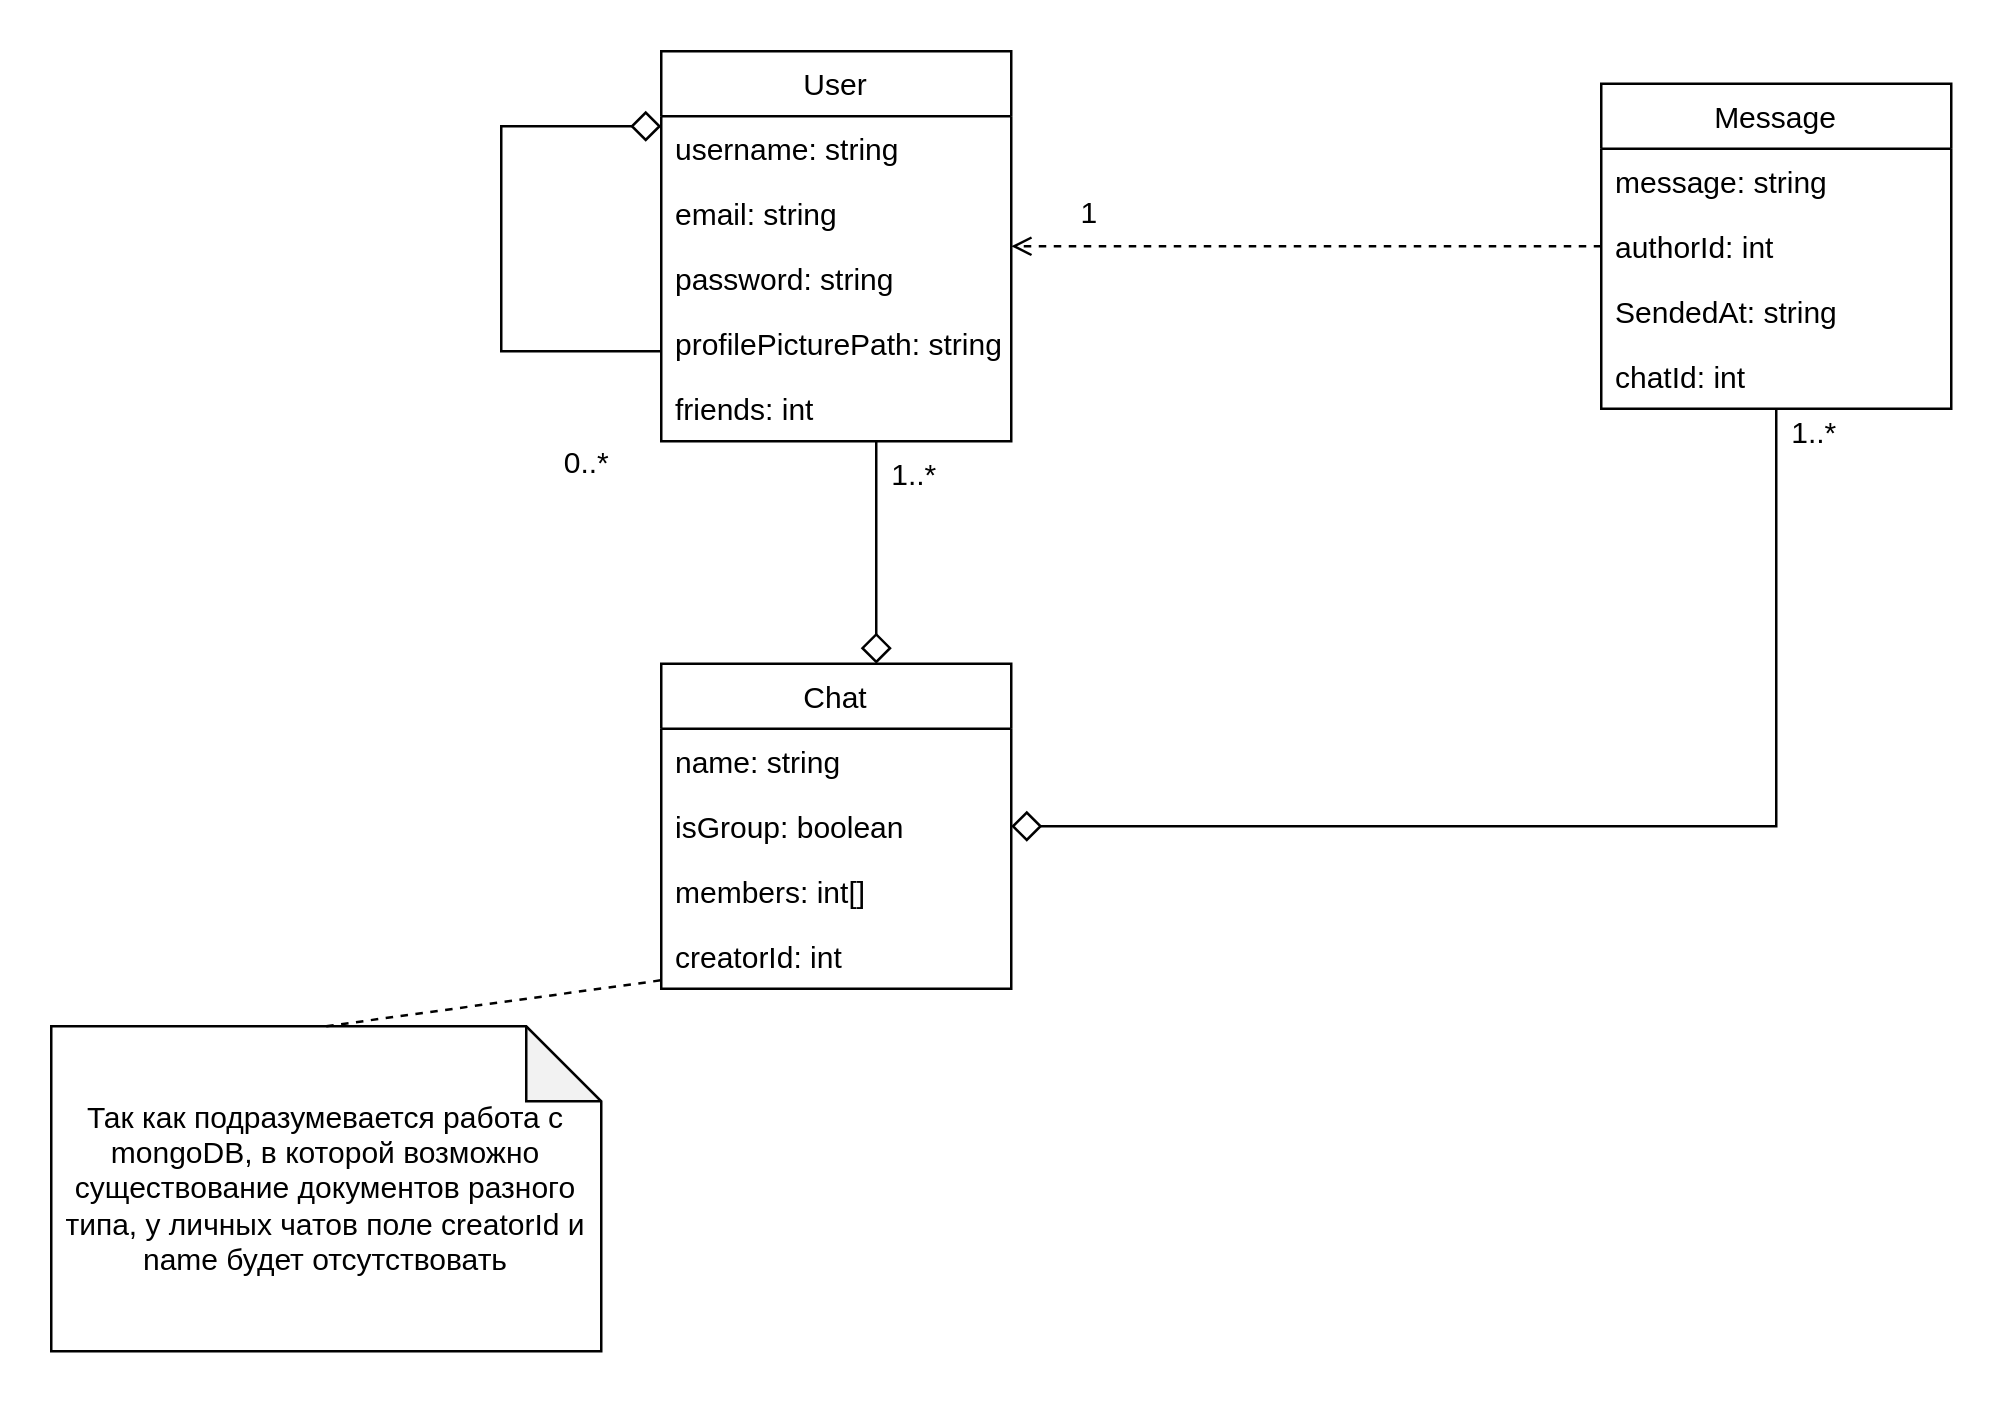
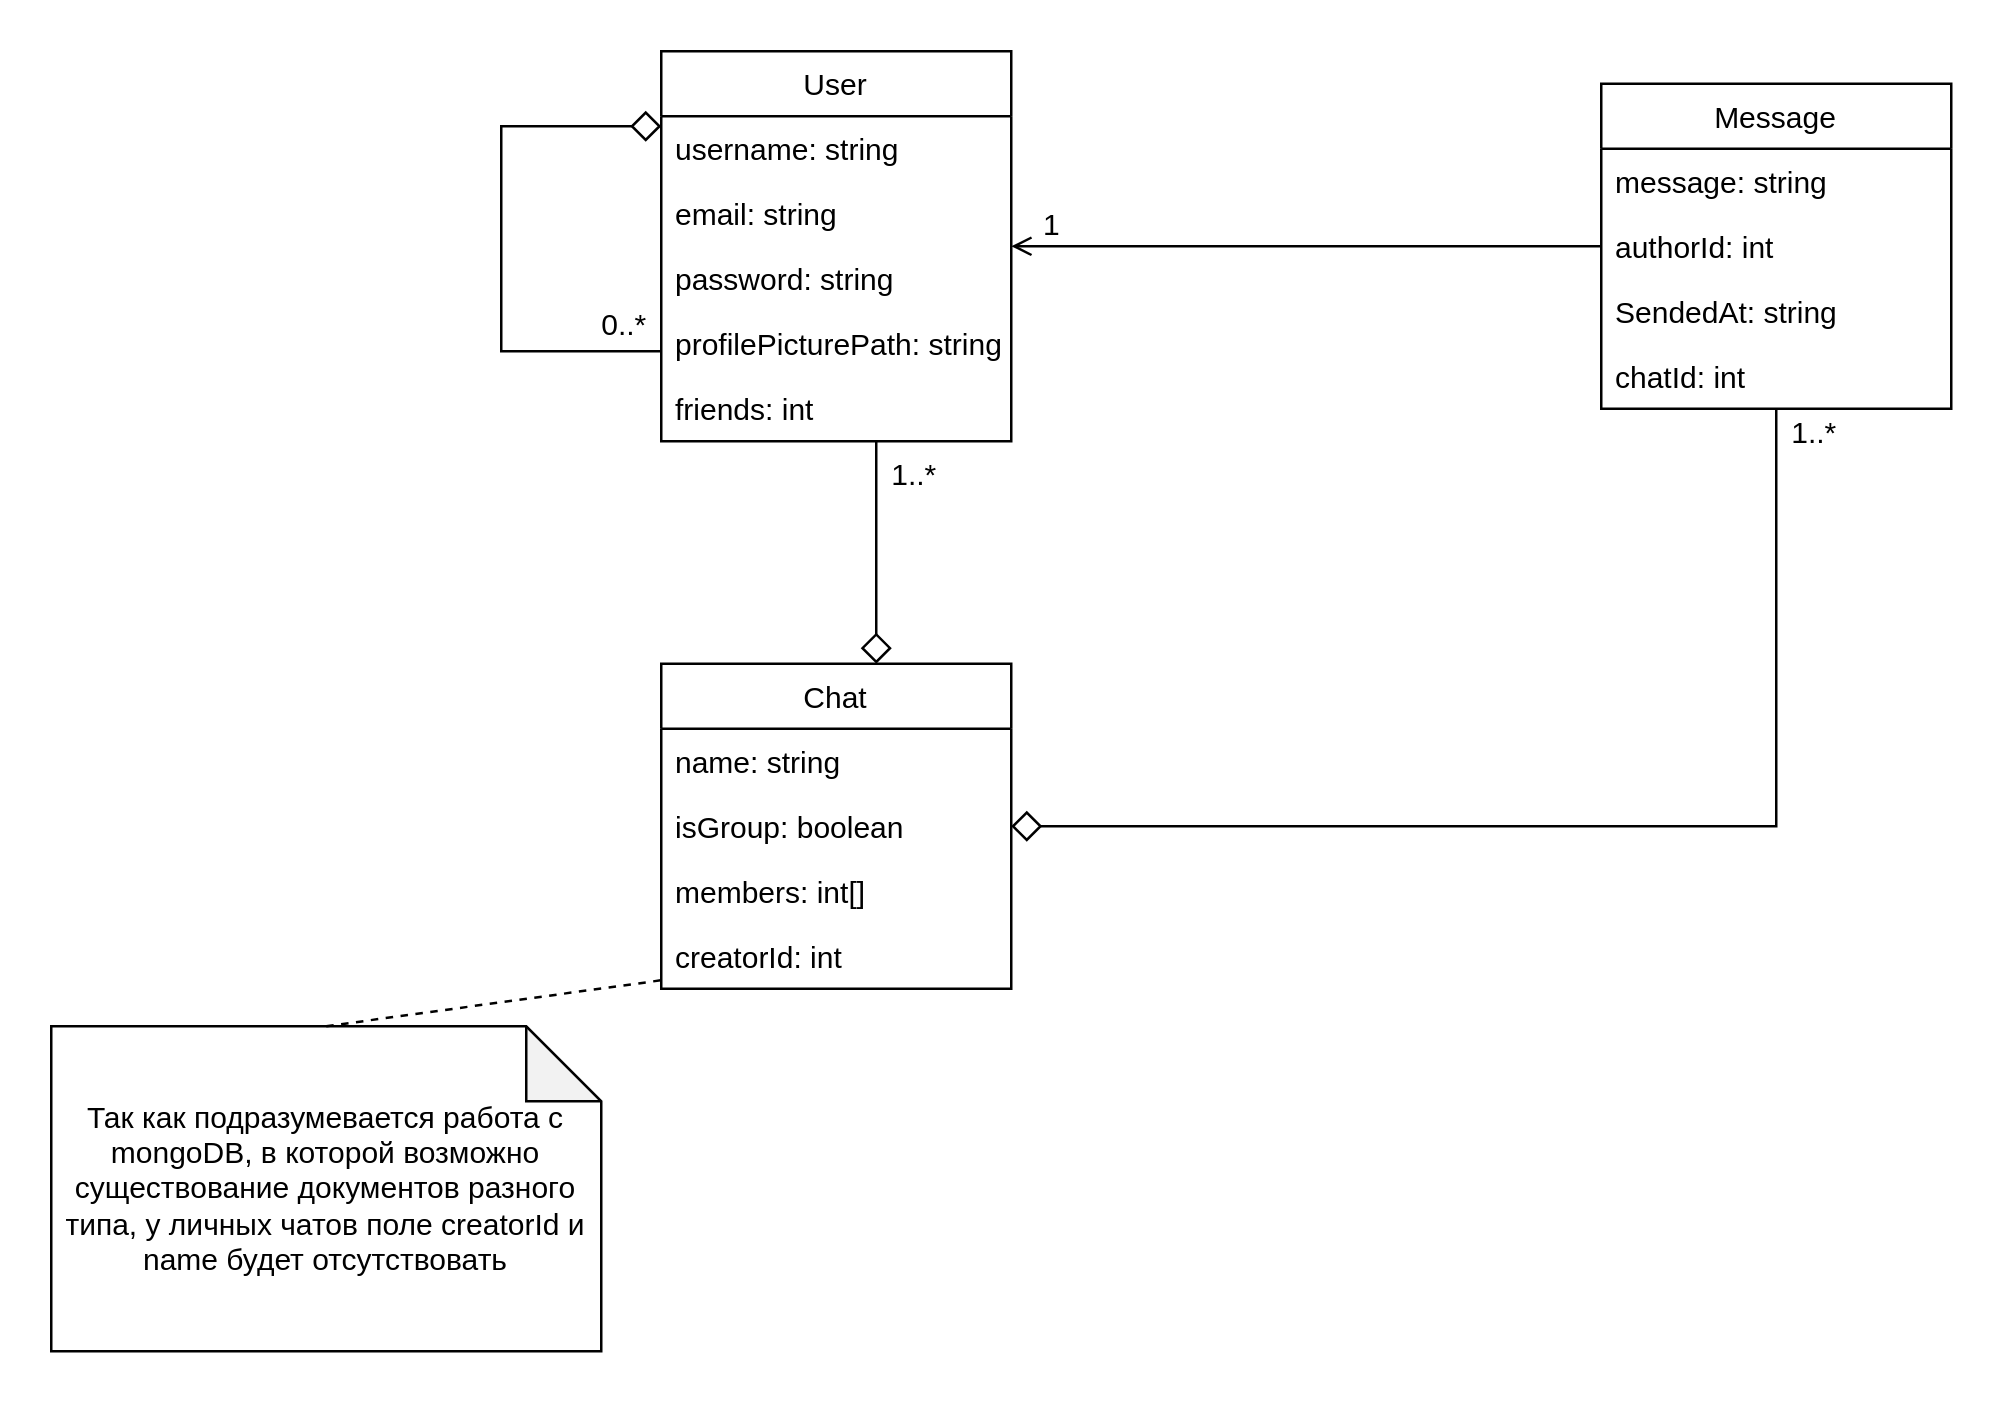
node "1": moved (1089, 214) -> (1051, 226)
edge "Message" -> "User": style dashed -> solid
node "0..*": moved (586, 464) -> (624, 326)
